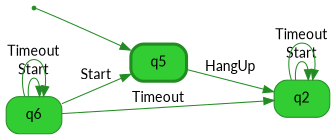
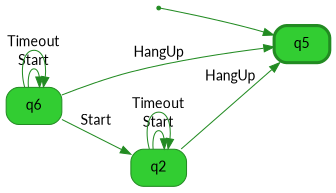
edge "q6" -> "q5": label "Start" -> "HangUp"
edge "q5" -> "q2": reversed
edge "q6" -> "q2": label "Timeout" -> "Start"
